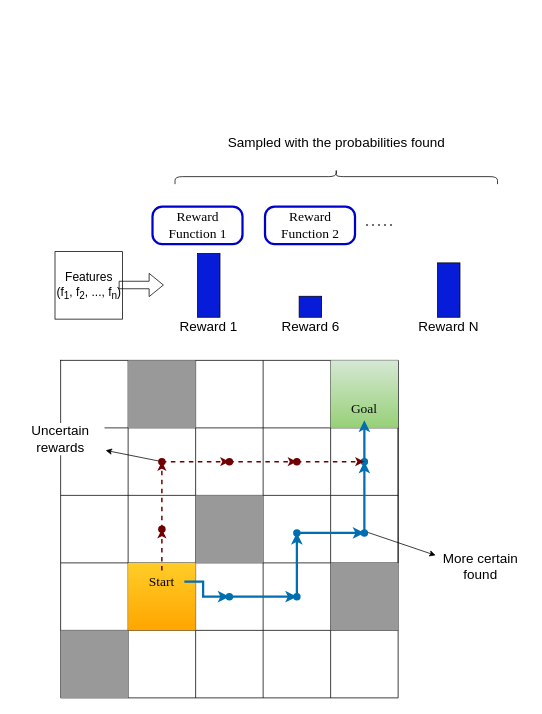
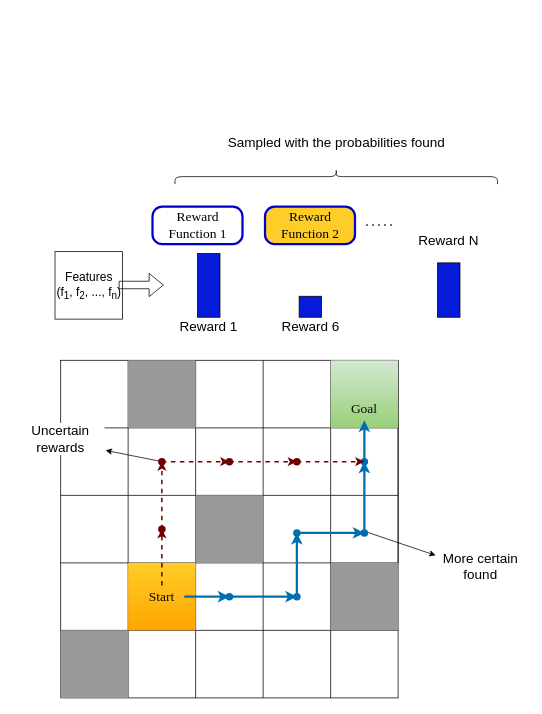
node "Reward Function 2": fillcolor #ffffff -> #ffcd28
node "Reward N": moved (449, 327) -> (449, 240)
node "Start": moved (162, 582) -> (162, 597)
